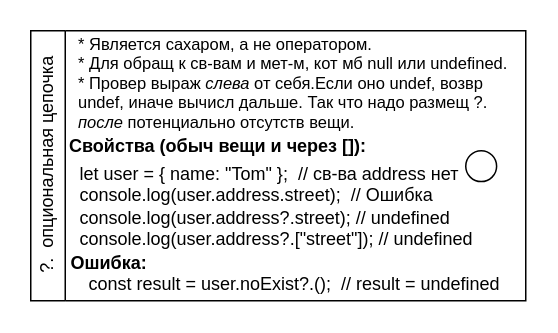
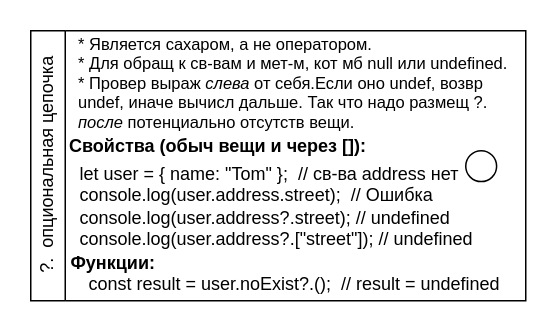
node "Ошибка:": label "Ошибка:" -> "Функции:"
